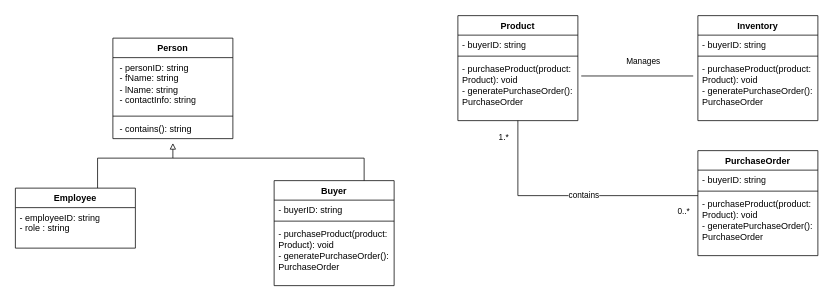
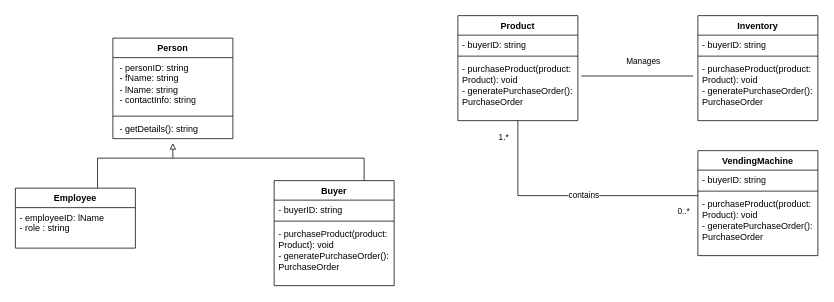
node "- contains(): string": label "- contains(): string" -> "- getDetails(): string"
node "PurchaseOrder": label "PurchaseOrder" -> "VendingMachine"
node "- employeeID: string - role : string": label "- employeeID: string - role : string" -> "- employeeID: lName - role : string"
